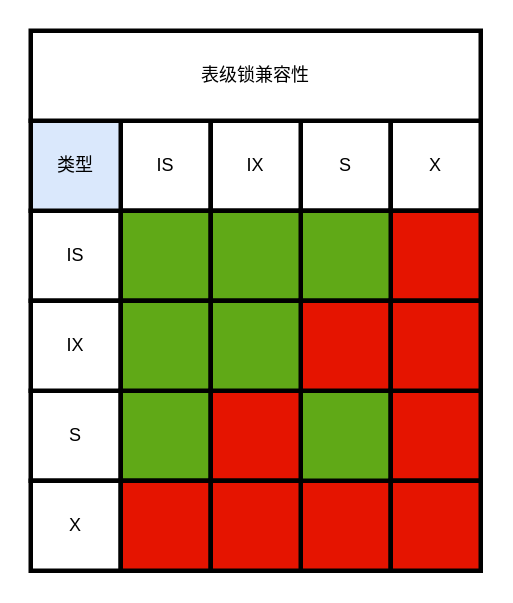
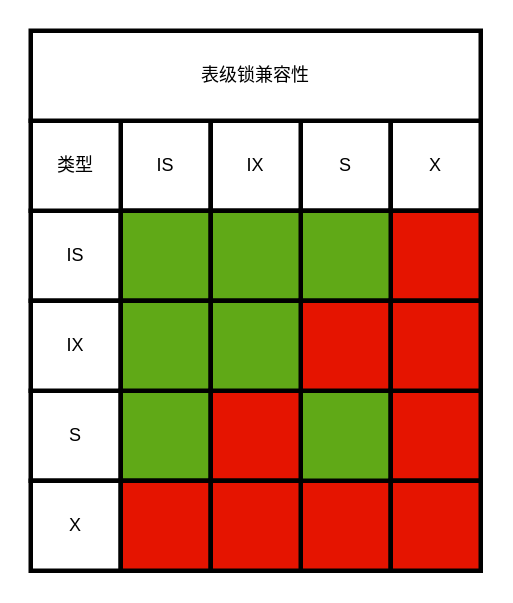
node "类型": fillcolor #dae8fc -> #ffffff
